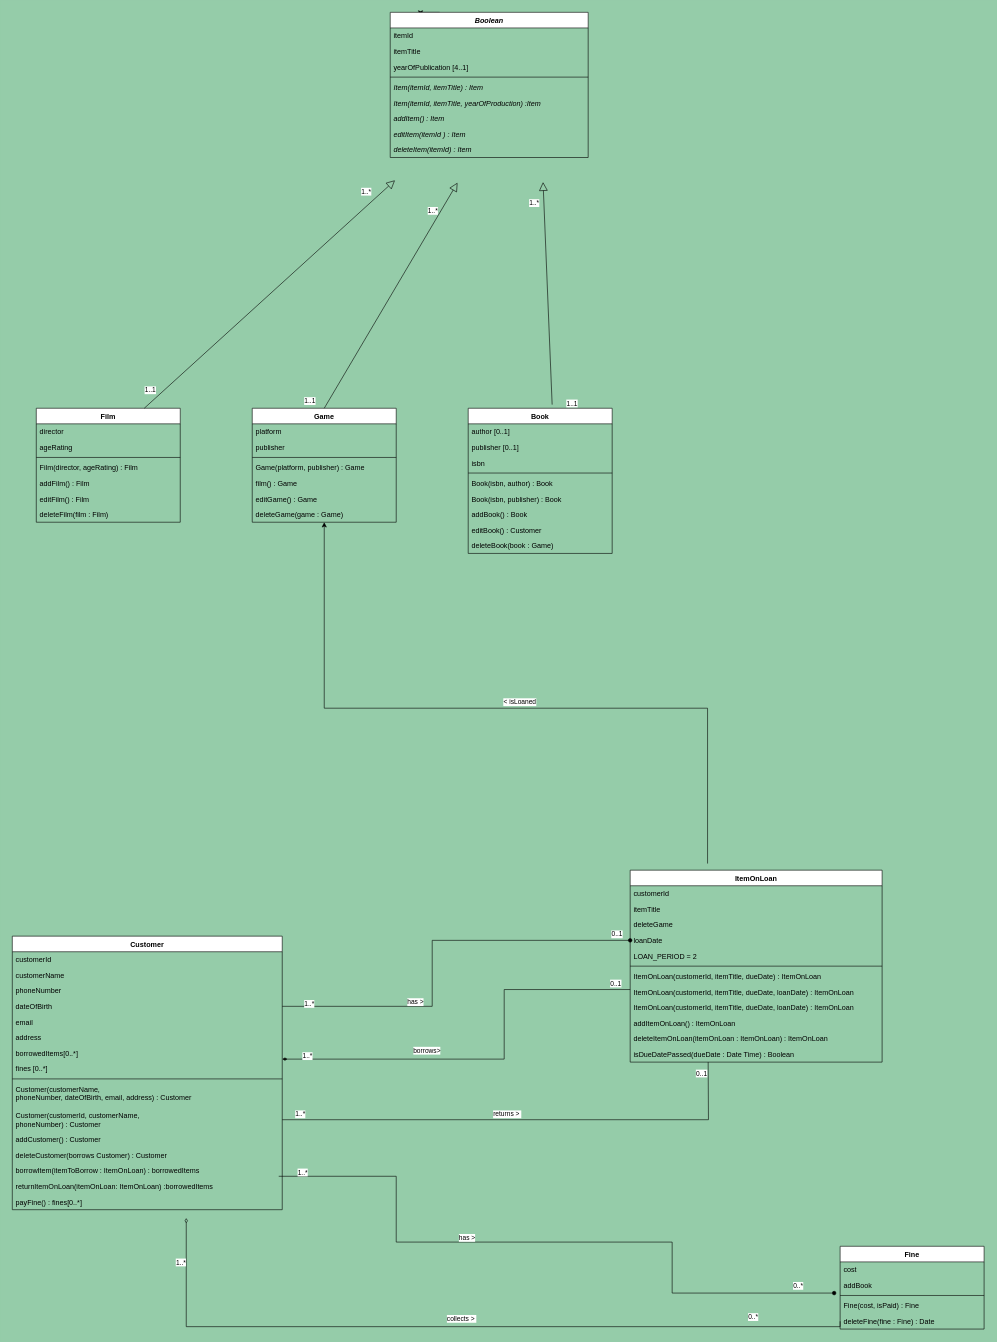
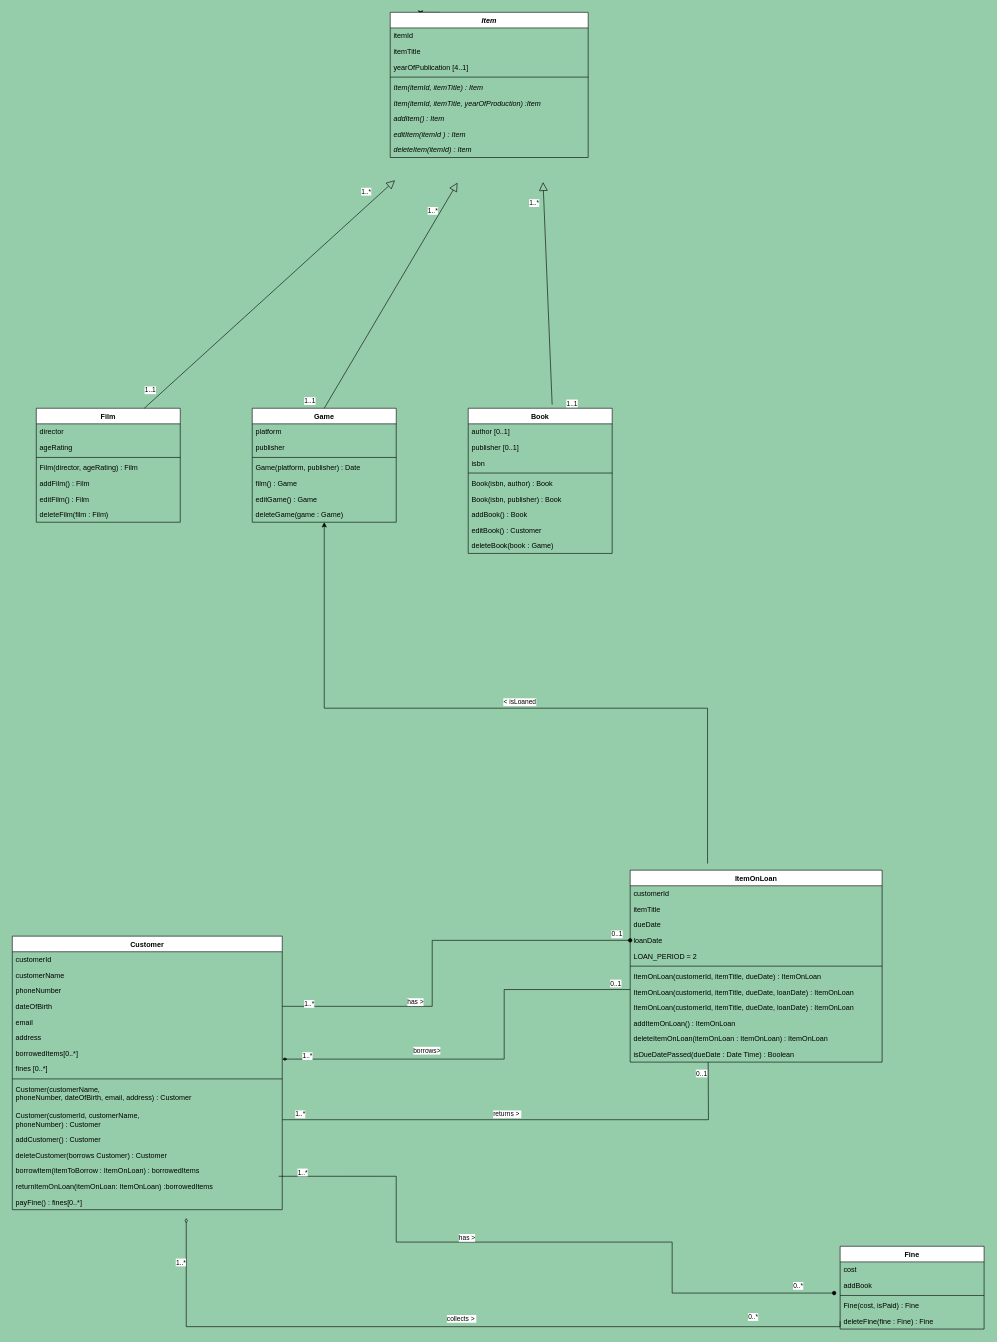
node "Boolean": label "Boolean" -> "Item"
node "Game(platform, publisher) : Game": label "Game(platform, publisher) : Game" -> "Game(platform, publisher) : Date"
node "deleteGame": label "deleteGame" -> "dueDate"
node "deleteFine(fine : Fine) : Date": label "deleteFine(fine : Fine) : Date" -> "deleteFine(fine : Fine) : Fine"
